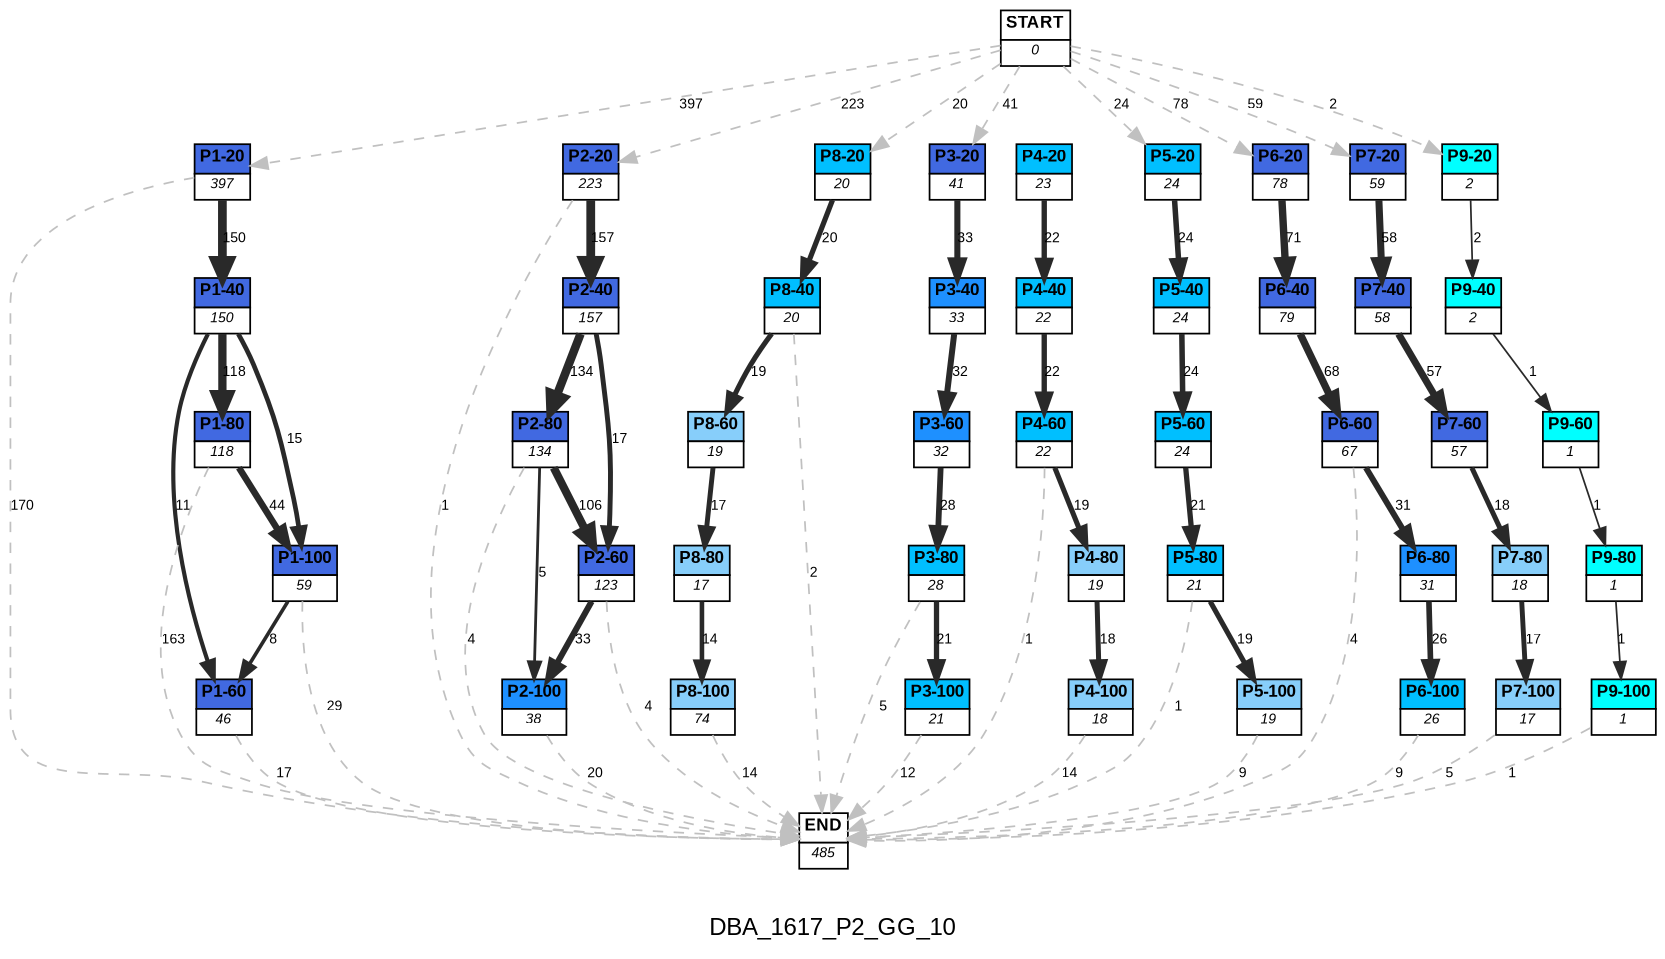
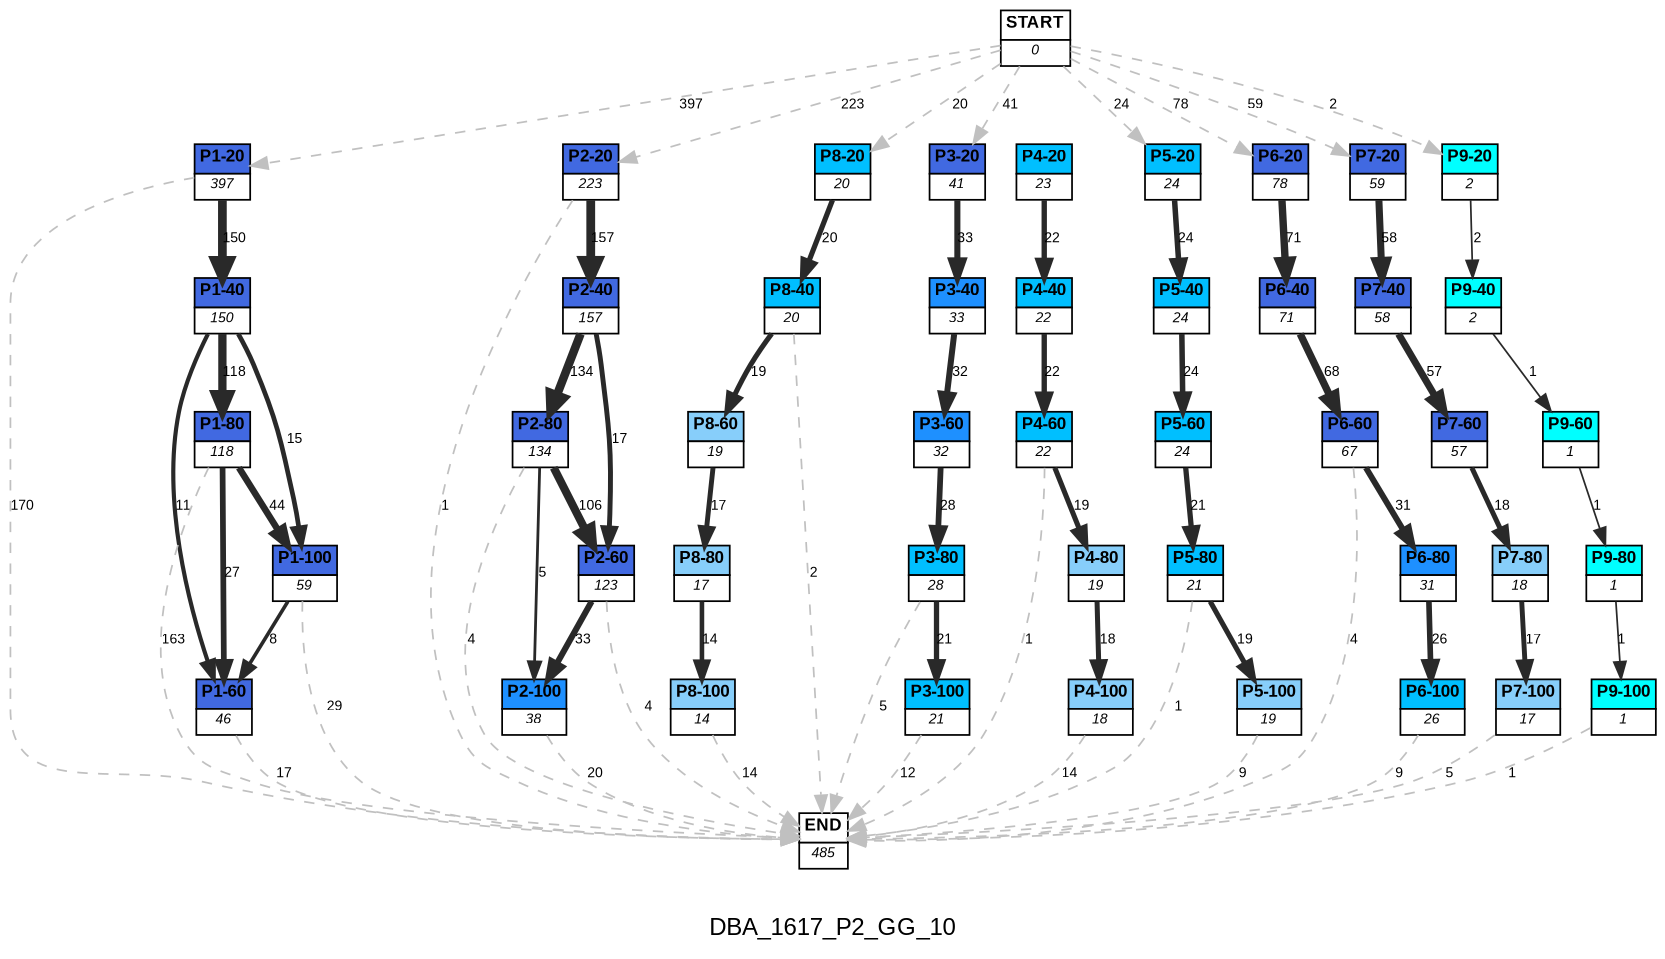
node "P6-40": text "79" -> "71"
edge "P1-80" -> "P1-60": added, label "27"
node "P8-100": text "74" -> "14"
